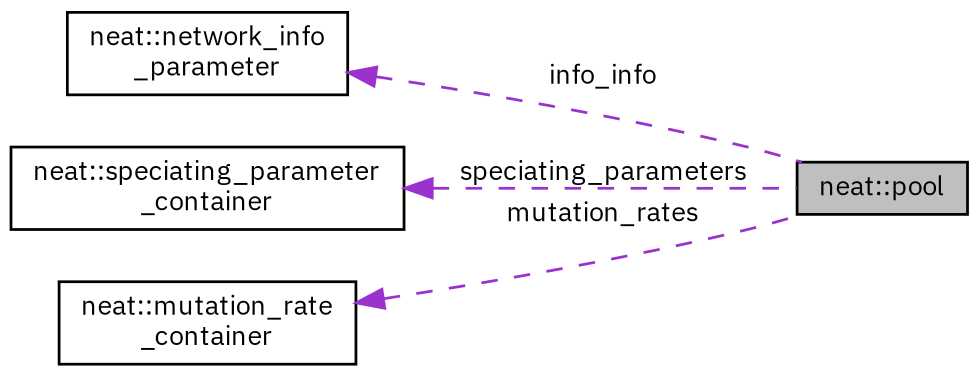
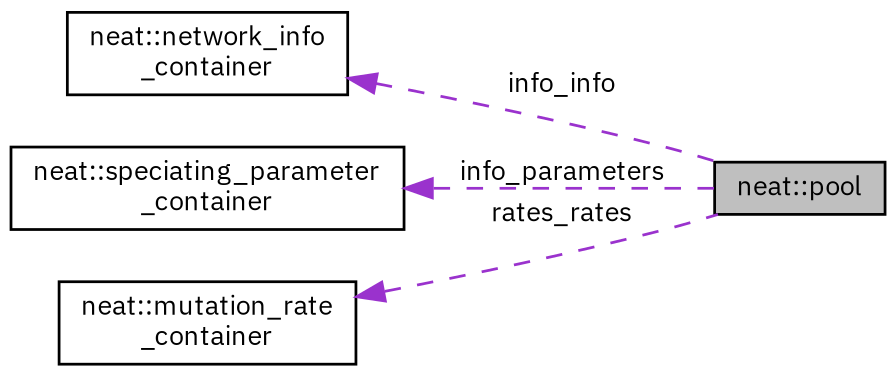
node "neat::network_info _parameter": label "neat::network_info _parameter" -> "neat::network_info _container"
edge "neat::pool" -> "neat::speciating_parameter _container": label " speciating_parameters" -> " info_parameters"
edge "neat::pool" -> "neat::mutation_rate _container": label " mutation_rates" -> " rates_rates"
